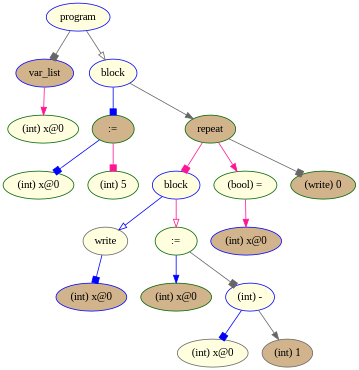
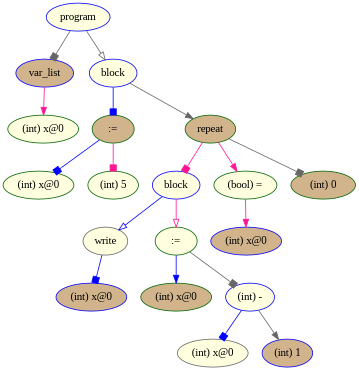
node "(write) 0": label "(write) 0" -> "(int) 0"
node "(int) 1": color gray40 -> blue
